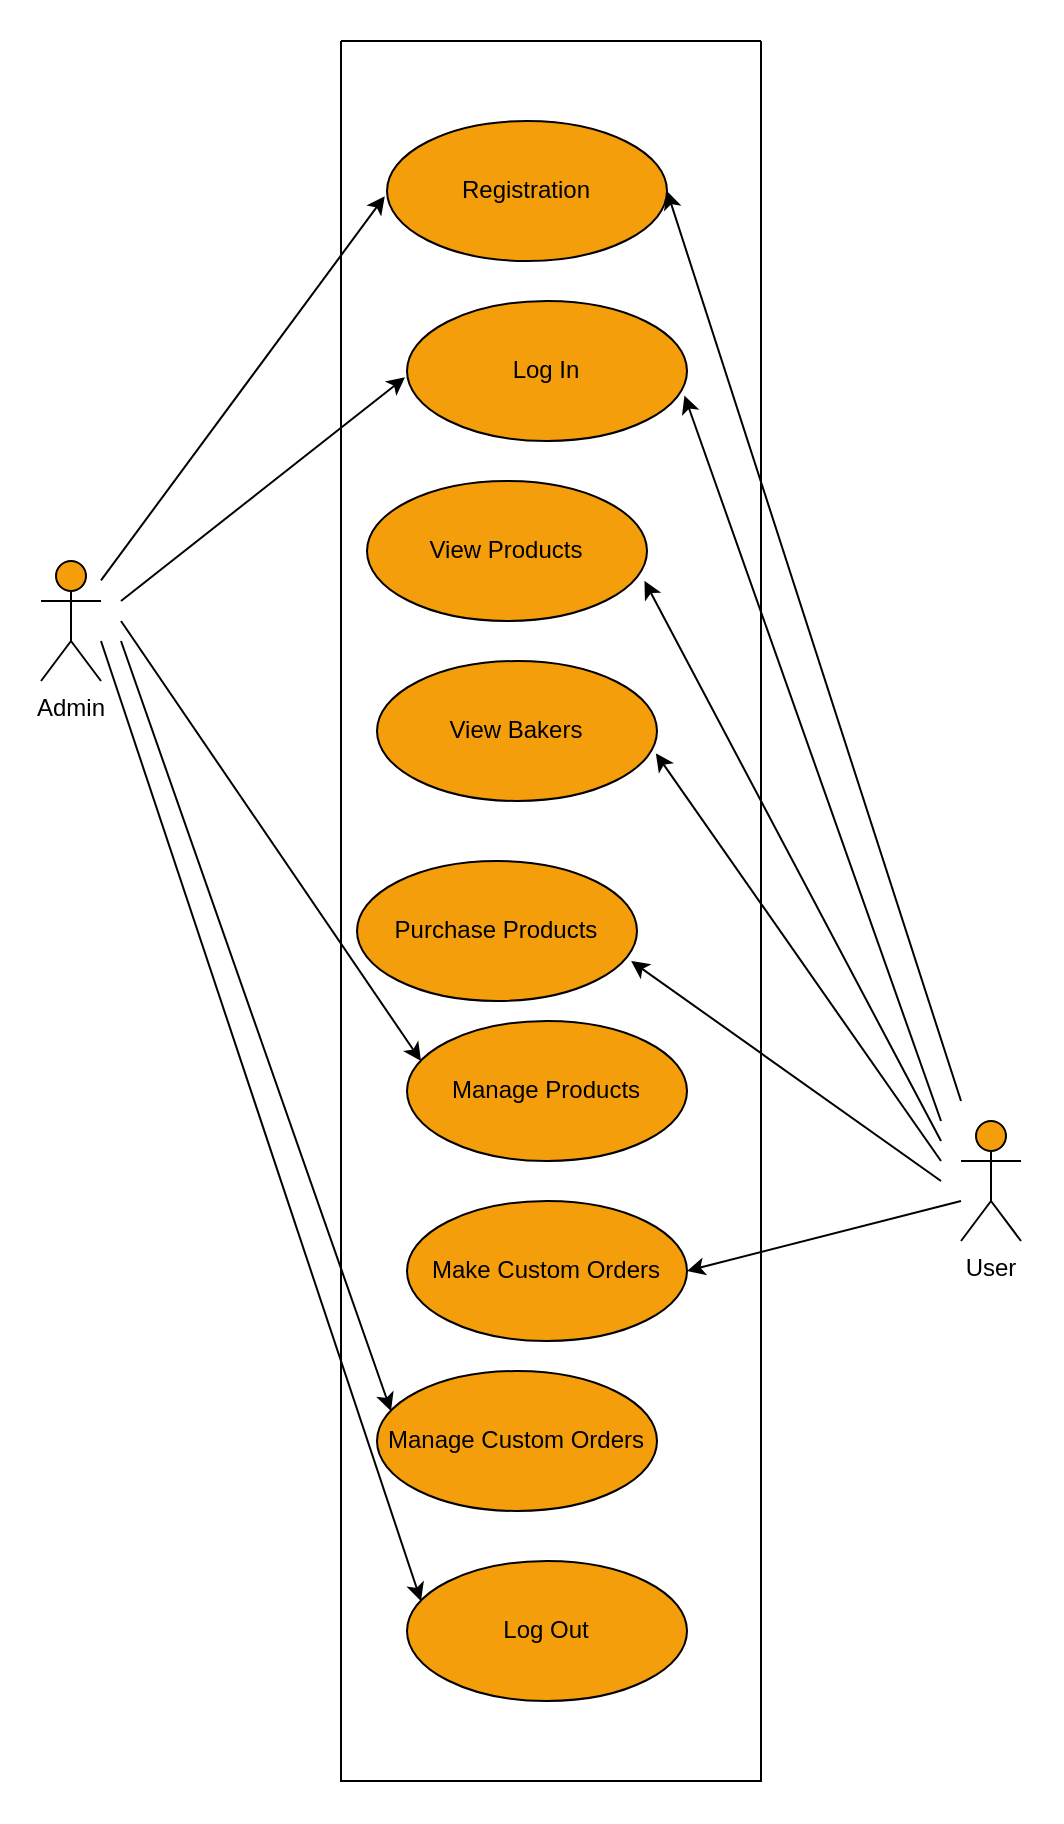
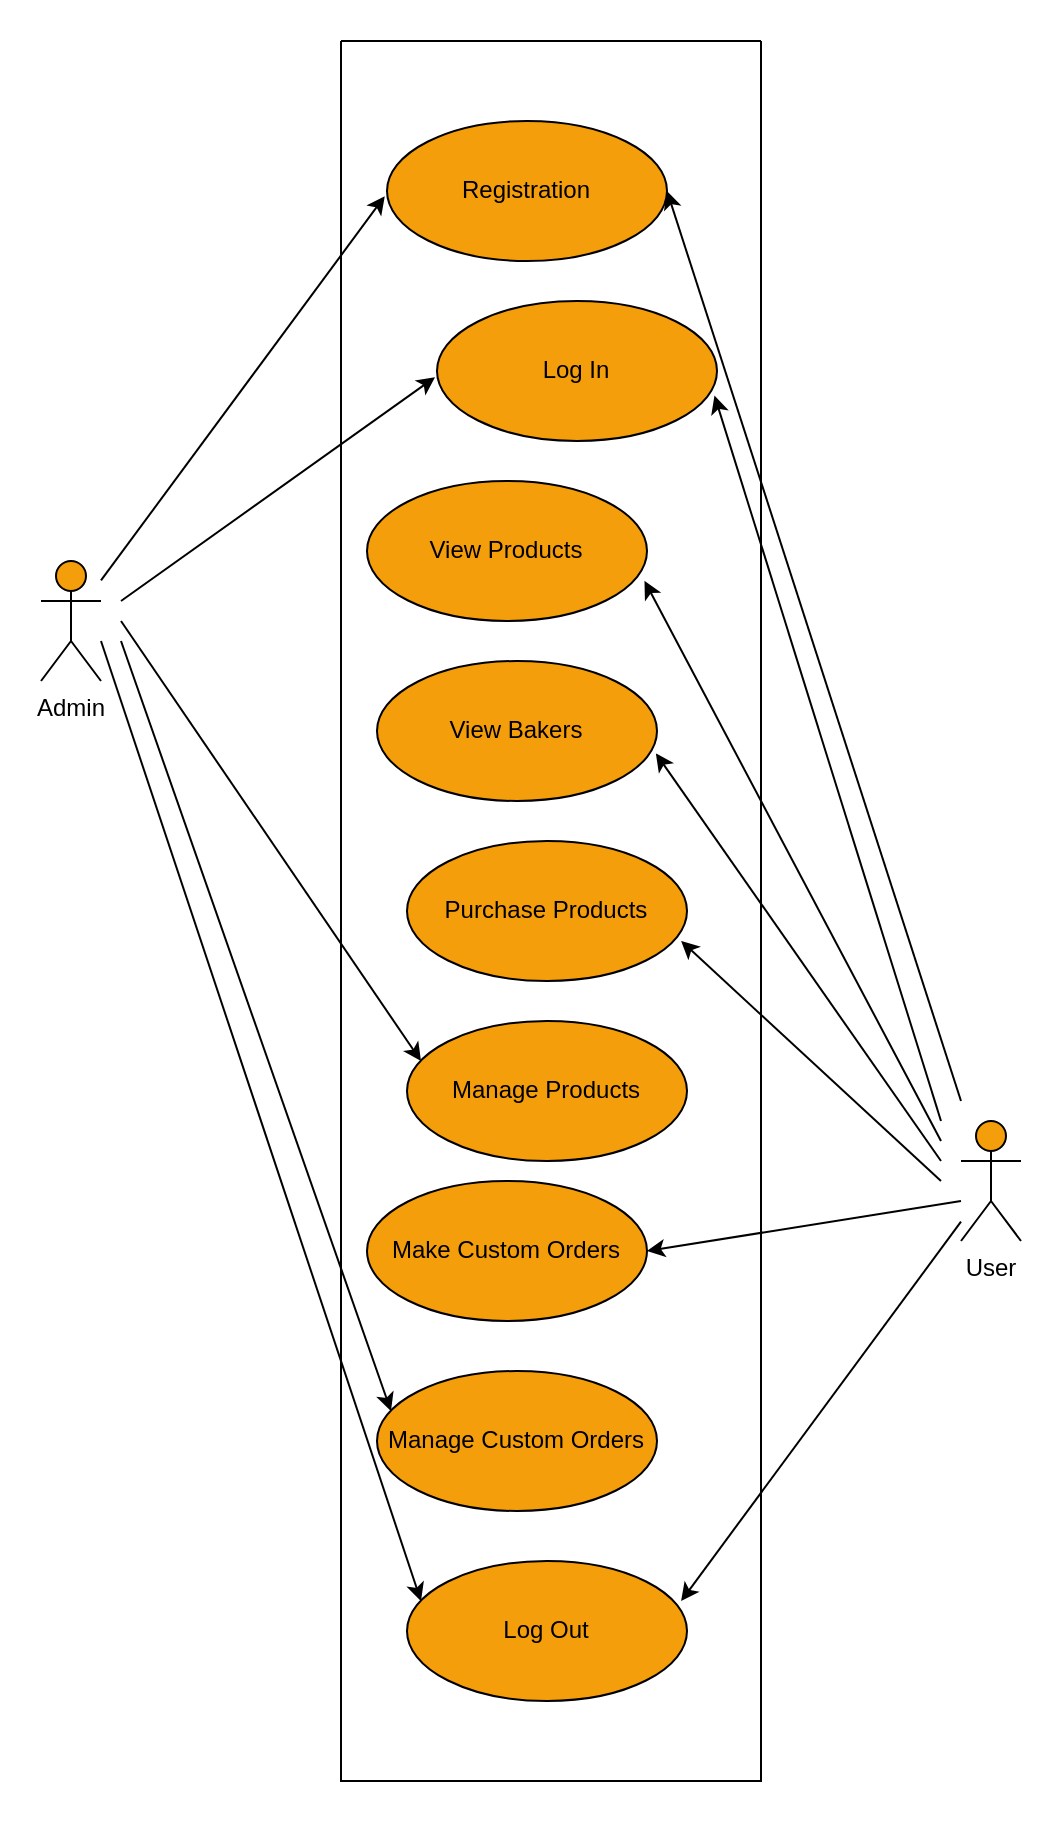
node "Log In": moved (547, 371) -> (577, 371)
node "Purchase Products": moved (497, 931) -> (547, 911)
node "Make Custom Orders": moved (547, 1271) -> (507, 1251)
edge "User" -> "Log Out": added
